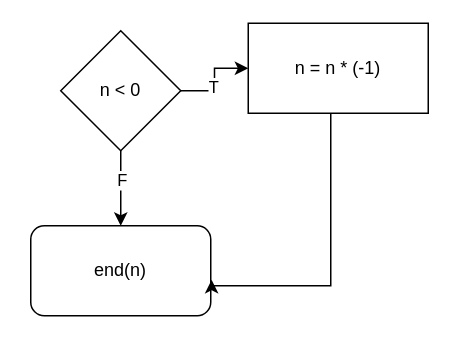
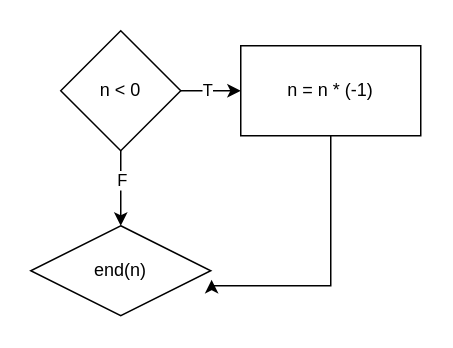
node "n = n * (-1)": moved (338, 68) -> (331, 91)
node "end(n)": shape rounded rectangle -> diamond
